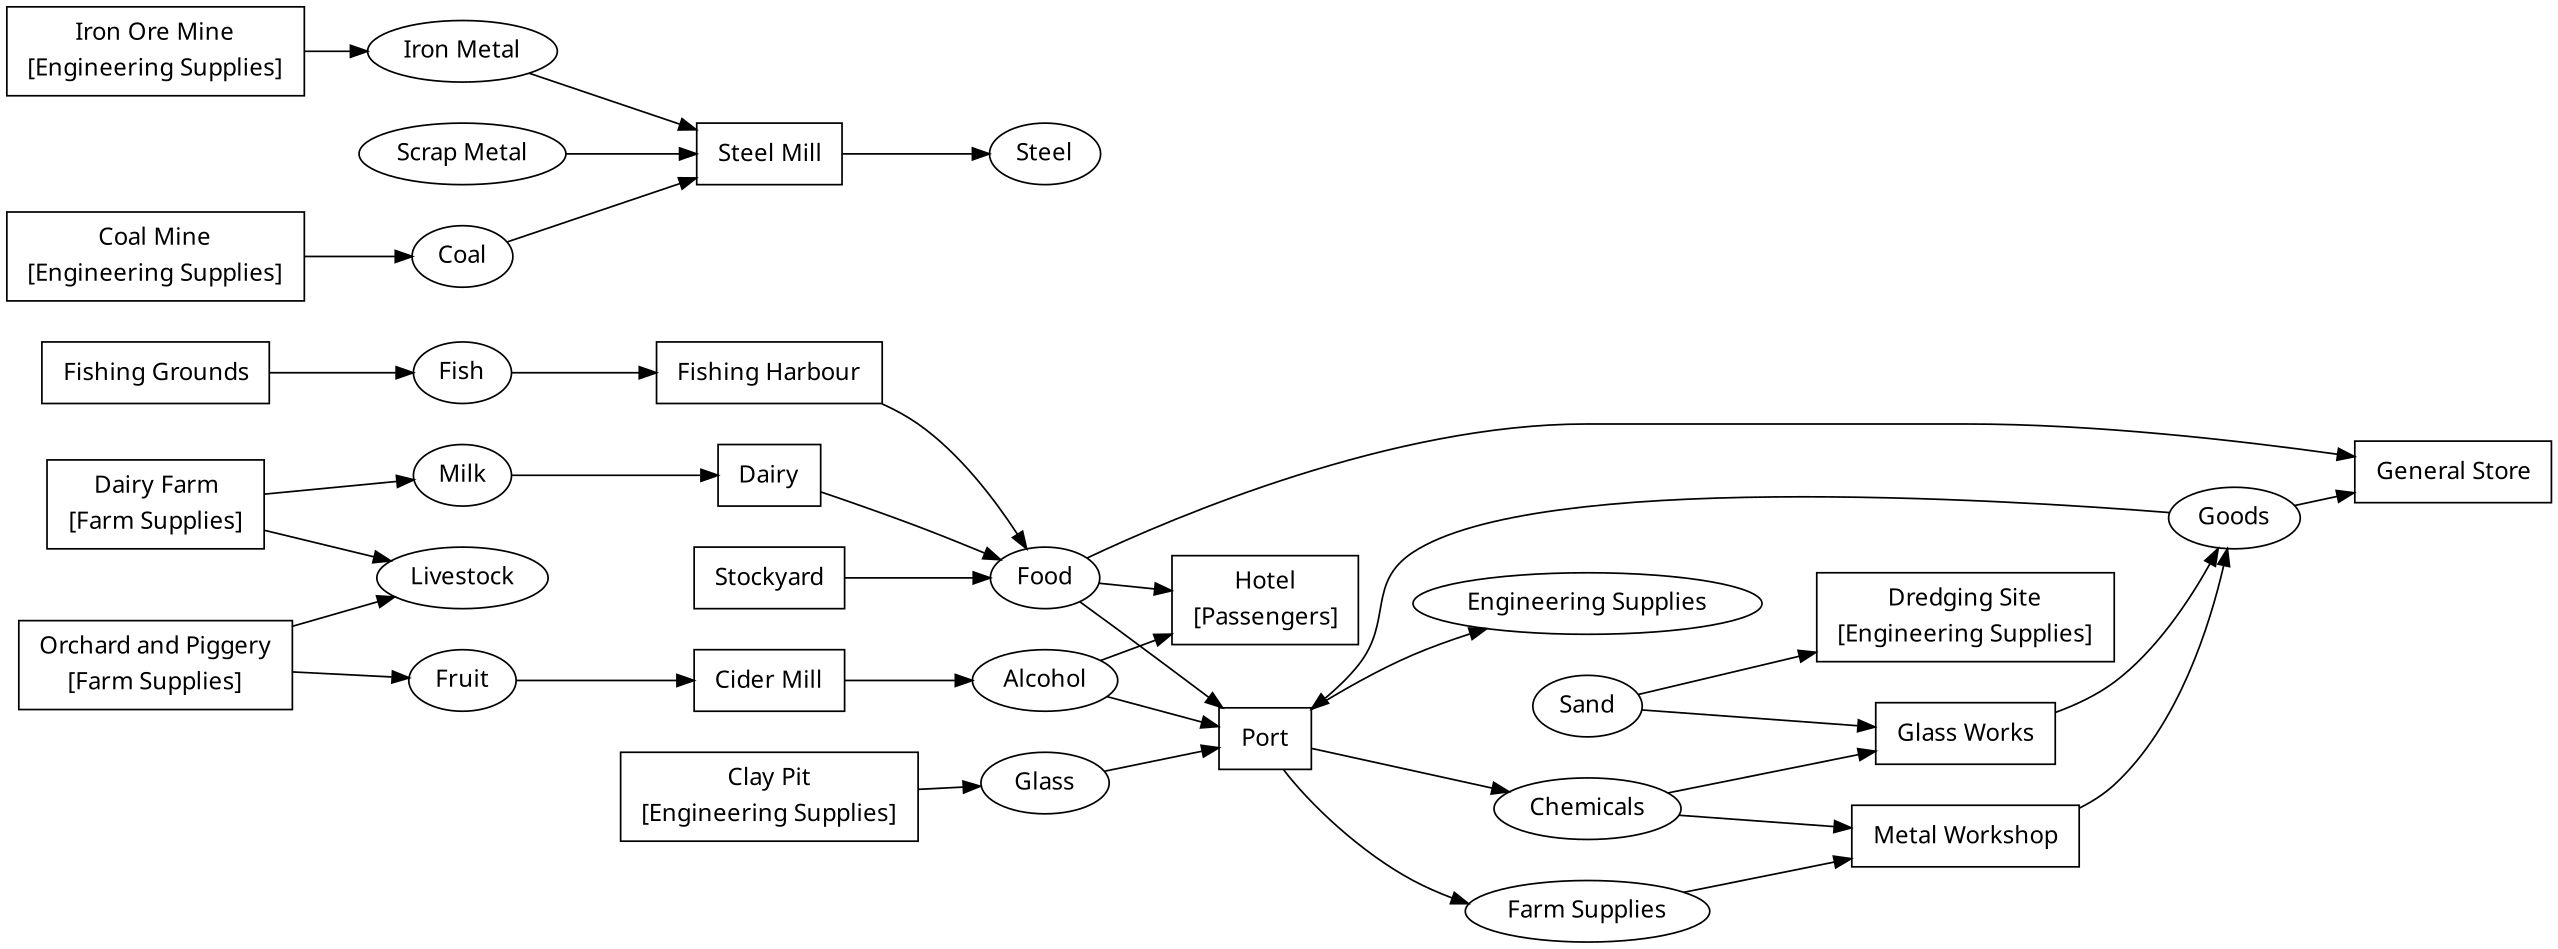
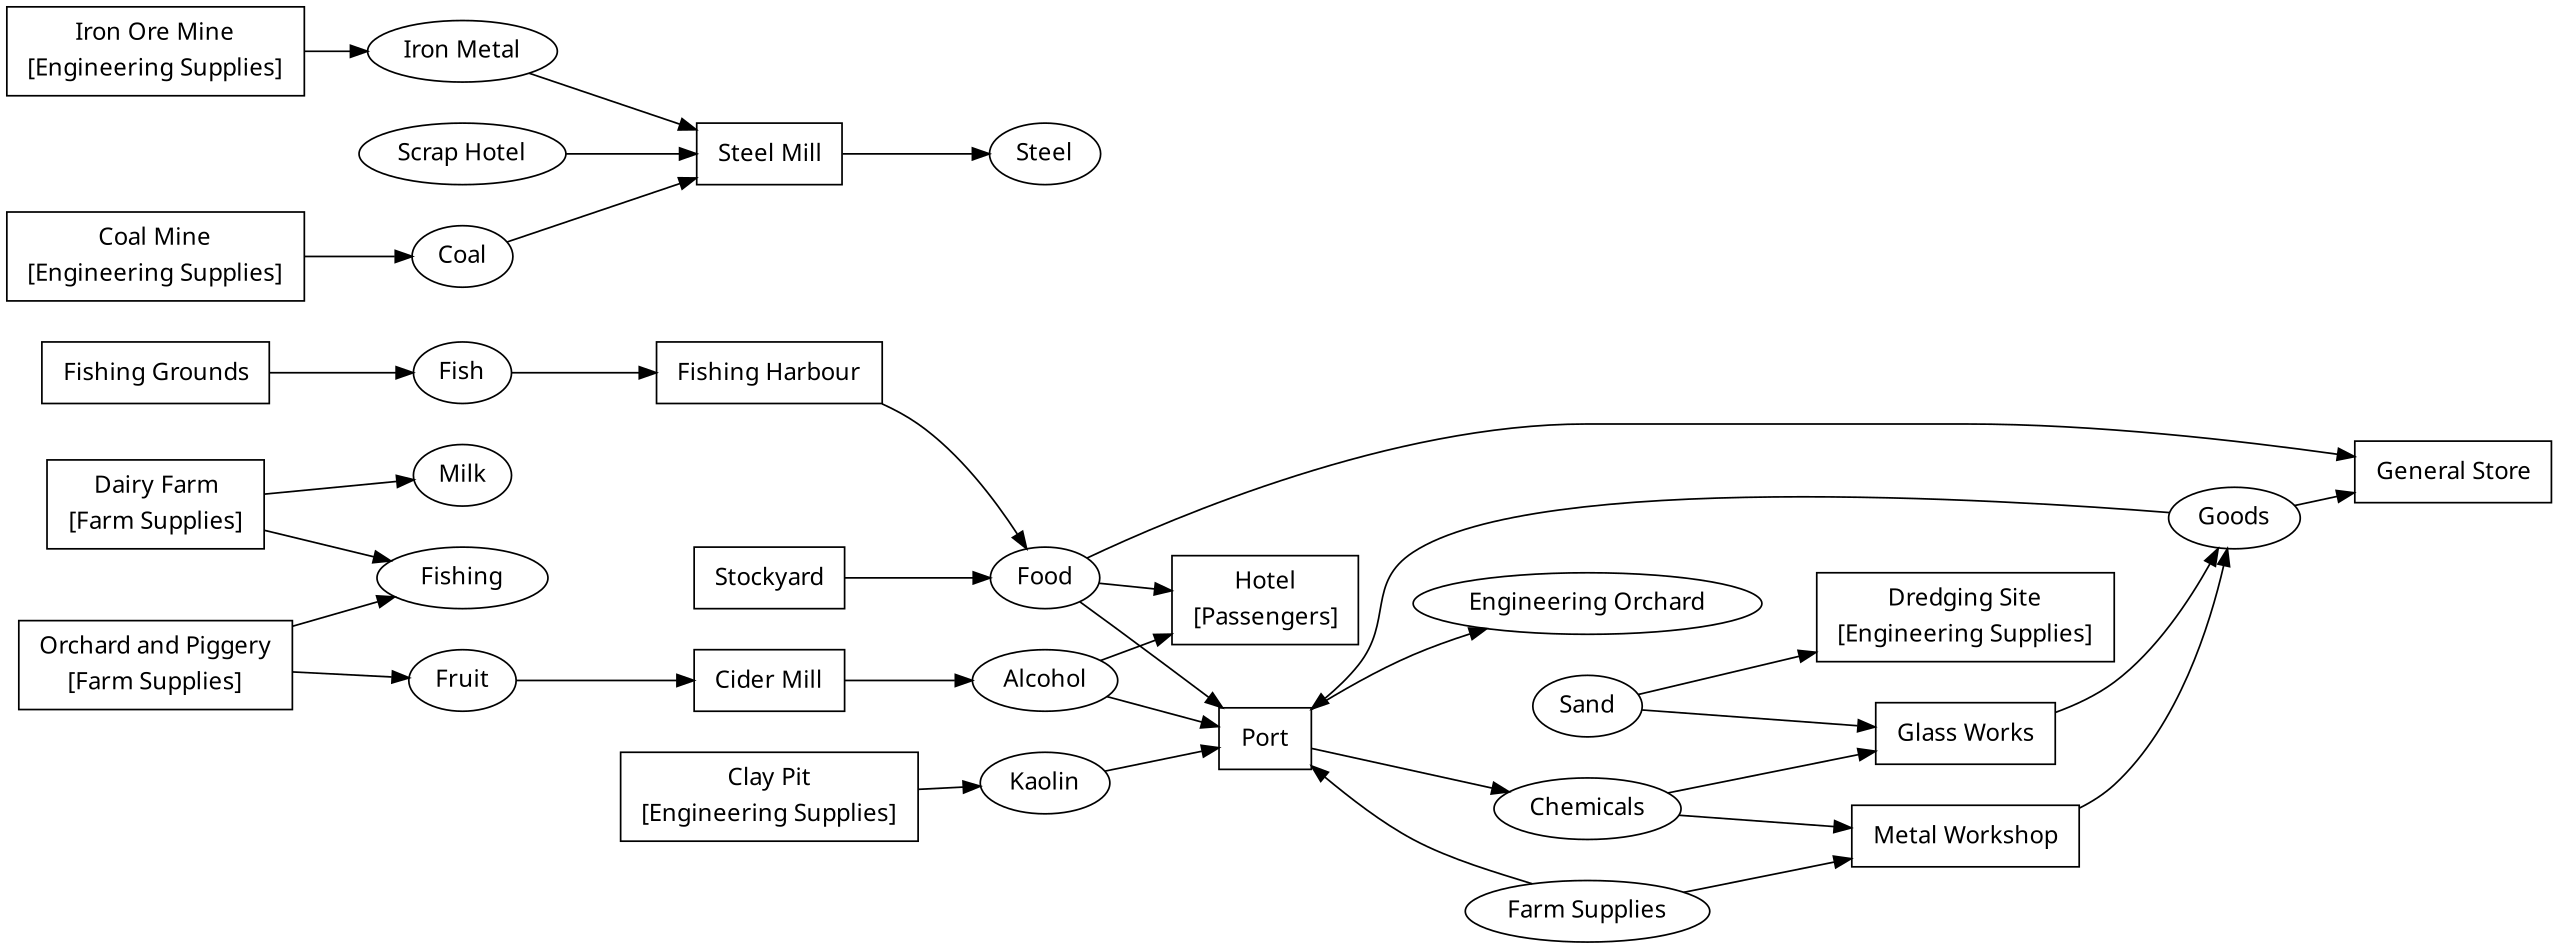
node "Scrap Metal": label "Scrap Metal" -> "Scrap Hotel"
node "Dairy": removed
node "Livestock": label "Livestock" -> "Fishing"
node "Engineering Supplies": label "Engineering Supplies" -> "Engineering Orchard"
node "Glass": label "Glass" -> "Kaolin"
edge "Port" -> "Farm Supplies": reversed
